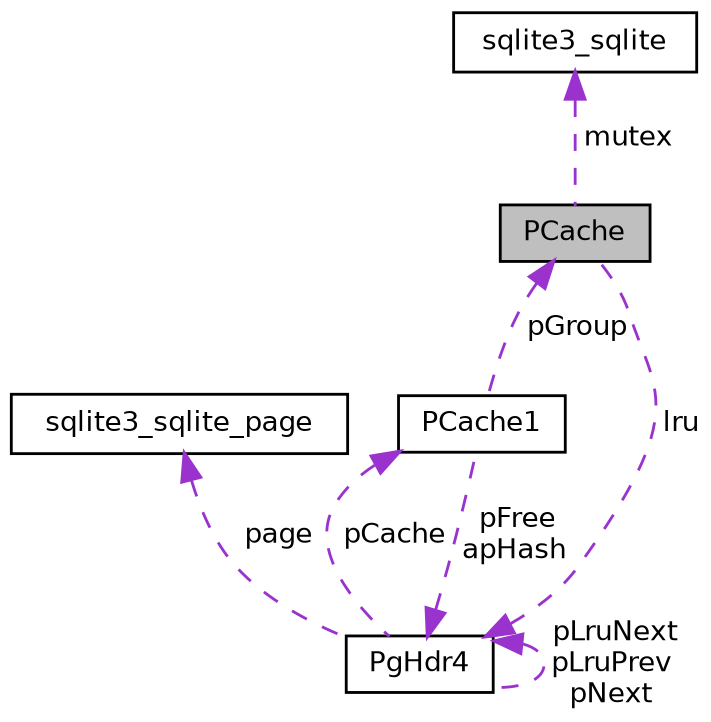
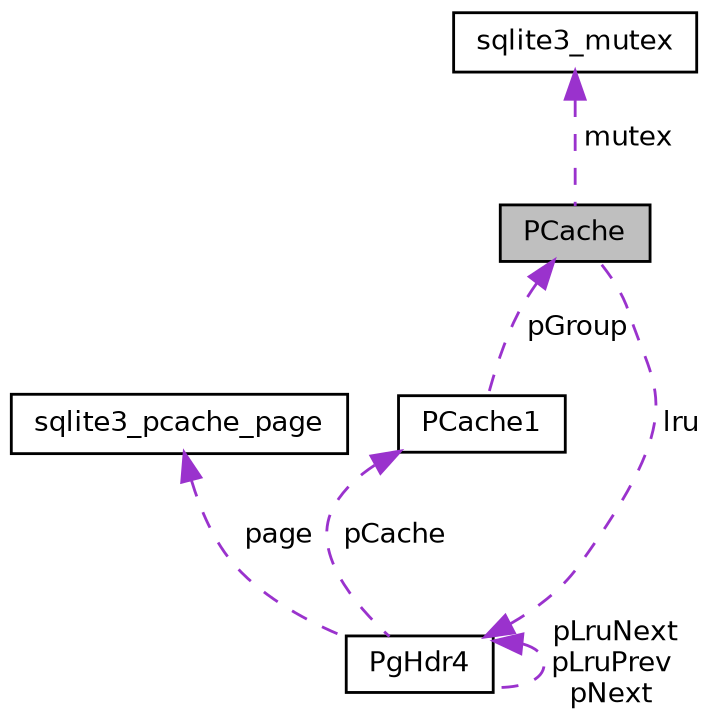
node "sqlite3_sqlite": label "sqlite3_sqlite" -> "sqlite3_mutex"
node "sqlite3_sqlite_page": label "sqlite3_sqlite_page" -> "sqlite3_pcache_page"
edge "PCache1" -> "PgHdr4": removed, label "pFree apHash"
